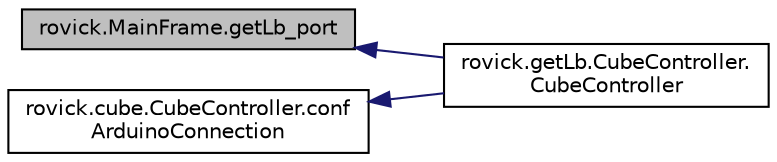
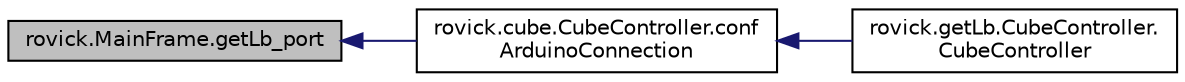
edge "rovick.getLb.CubeController. CubeController" -> "rovick.MainFrame.getLb_port": now "rovick.cube.CubeController.conf ArduinoConnection" -> "rovick.MainFrame.getLb_port"
